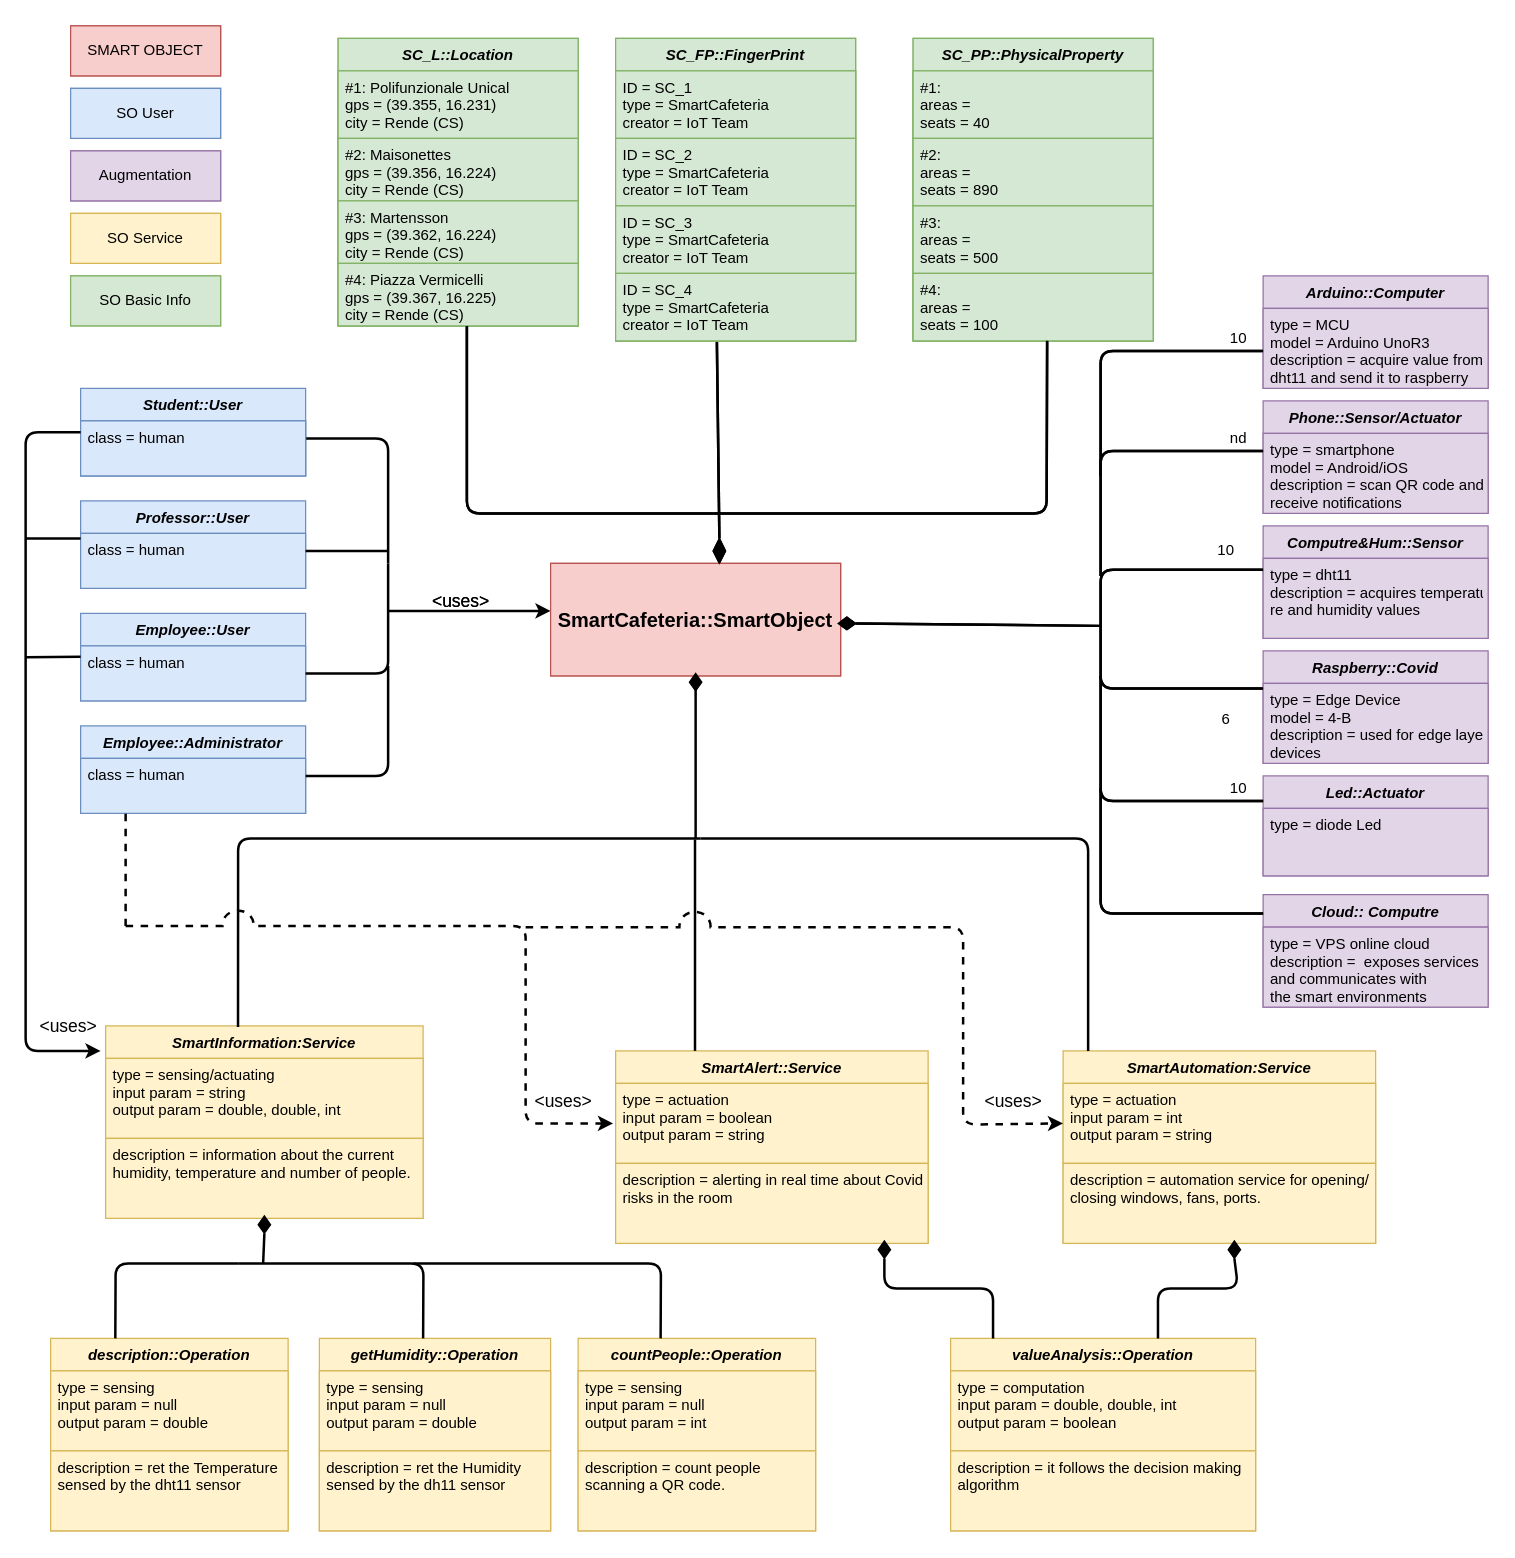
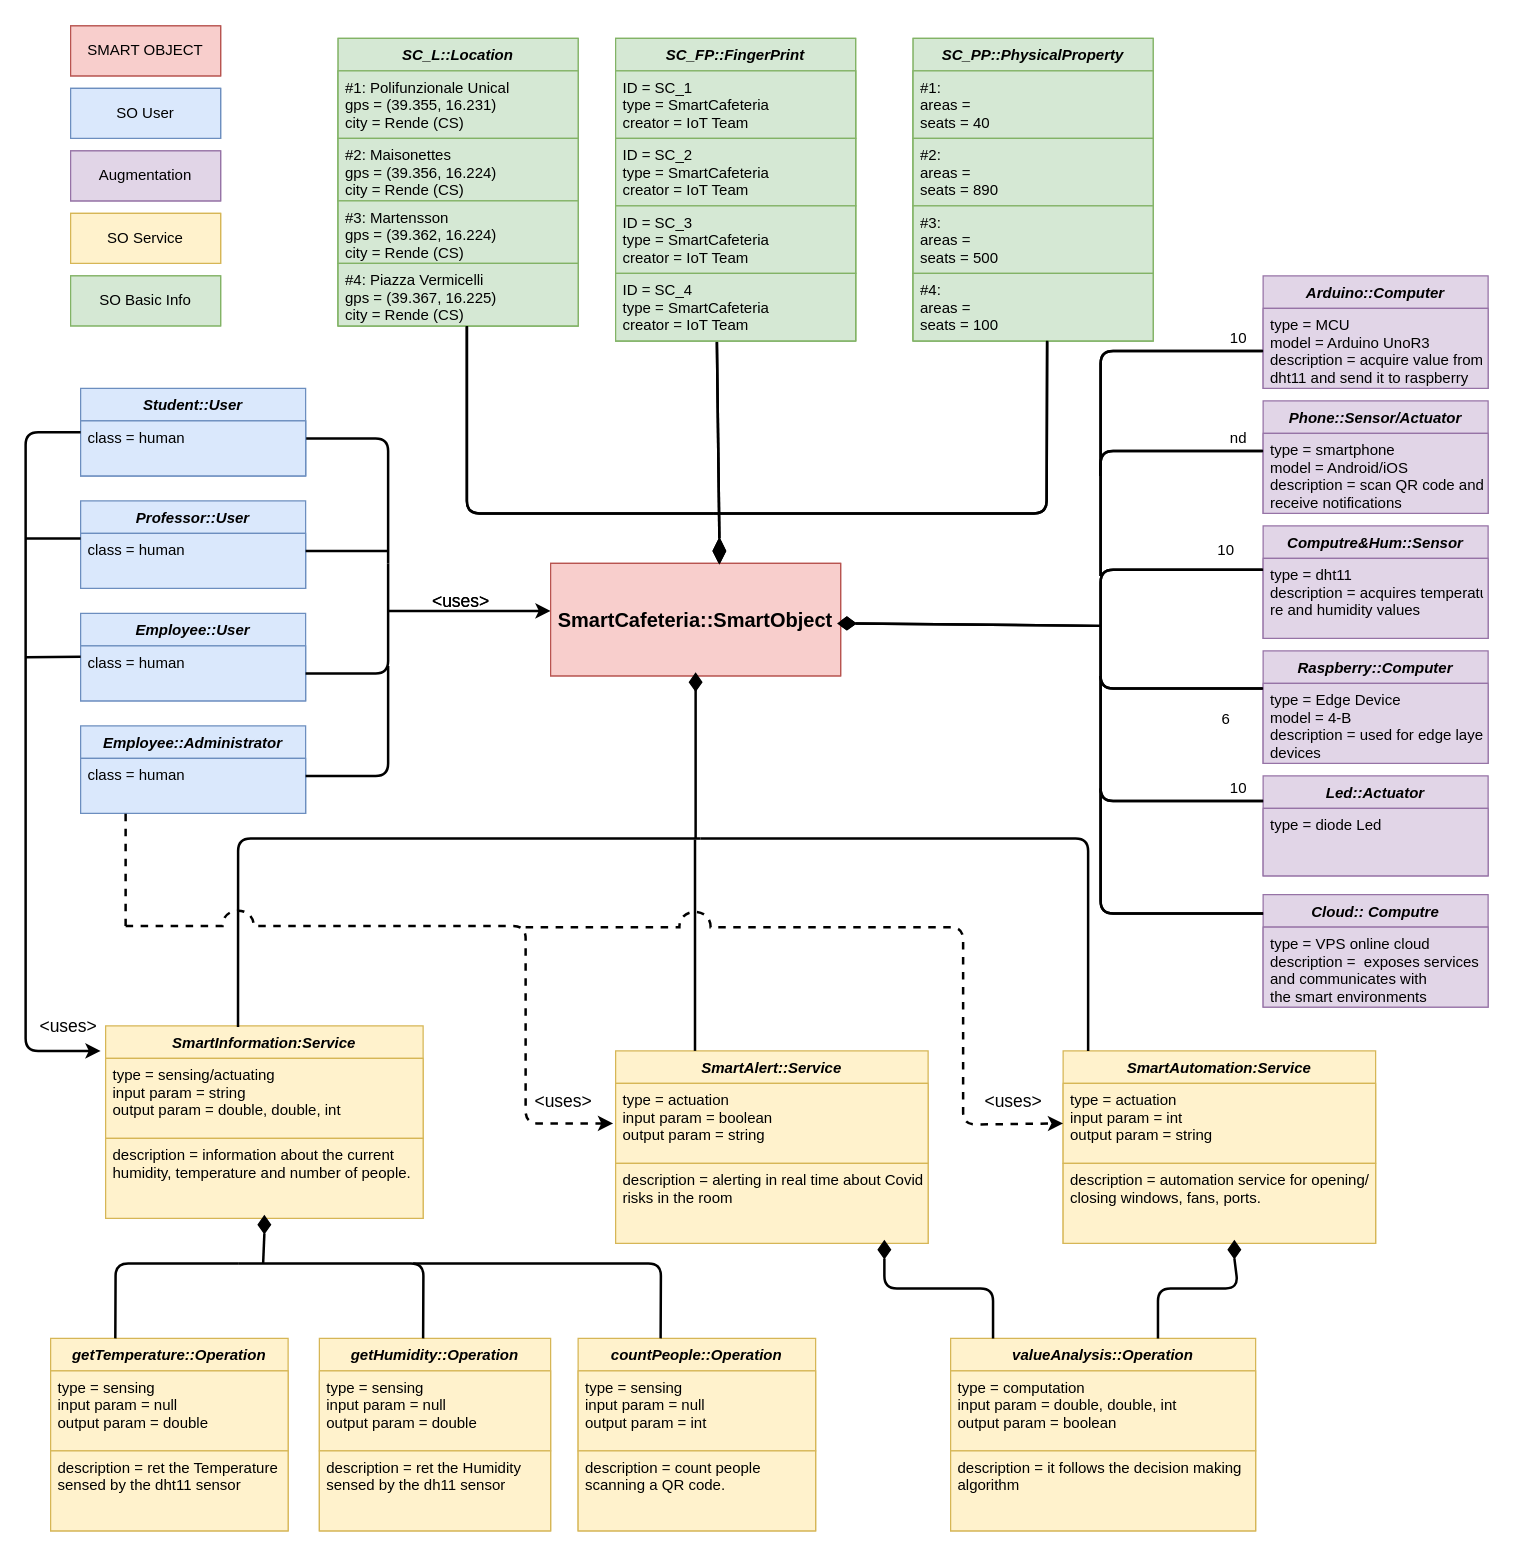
node "Raspberry::Covid": label "Raspberry::Covid" -> "Raspberry::Computer"
node "description::Operation": label "description::Operation" -> "getTemperature::Operation"
